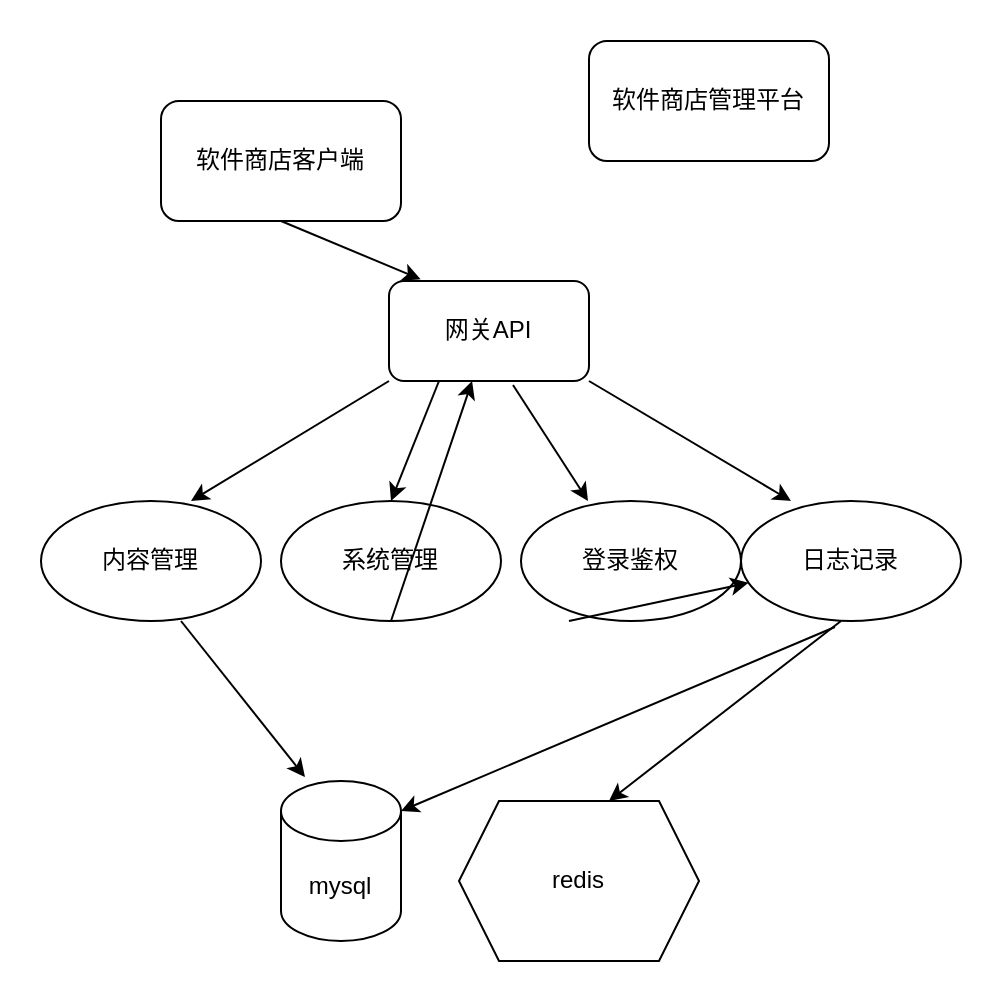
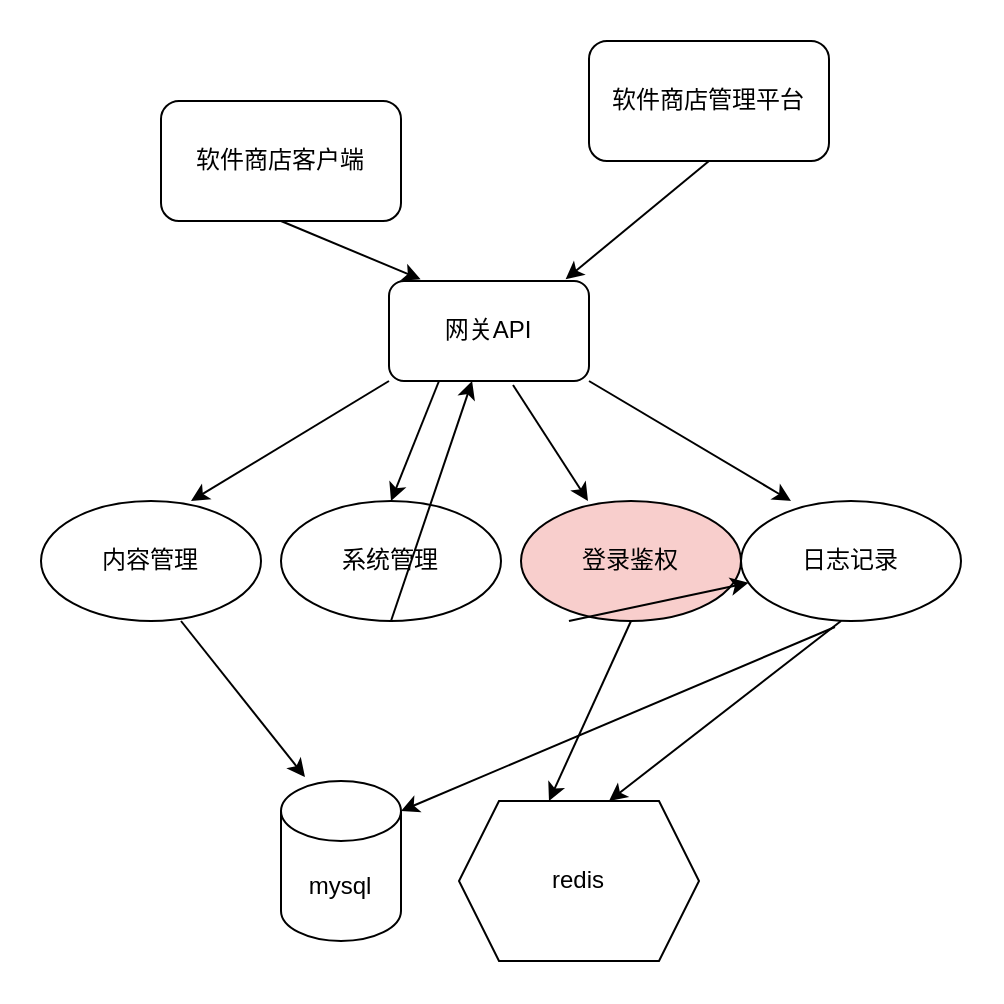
edge "软件商店管理平台" -> "网关API": added
node "登录鉴权": fillcolor #ffffff -> #f8cecc
edge "登录鉴权" -> "redis": added
